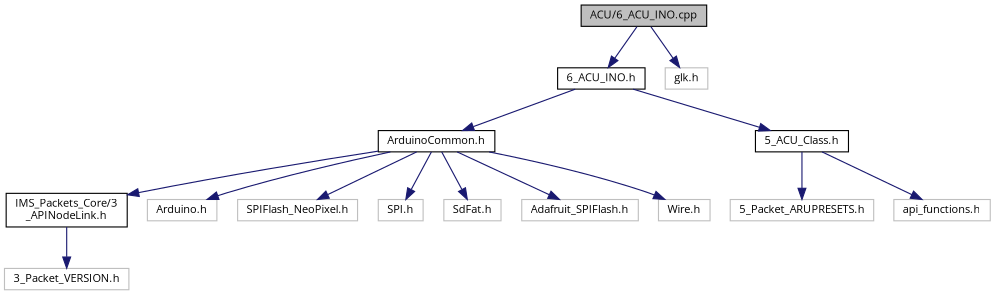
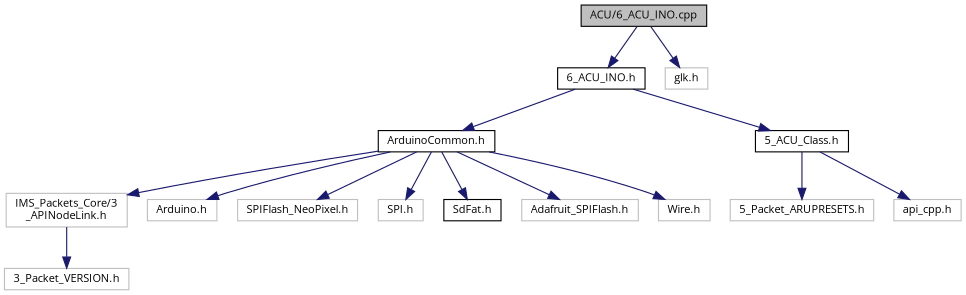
node "IMS_Packets_Core/3 _APINodeLink.h": color black -> grey75
node "SdFat.h": color grey75 -> black
node "api_functions.h": label "api_functions.h" -> "api_cpp.h"
